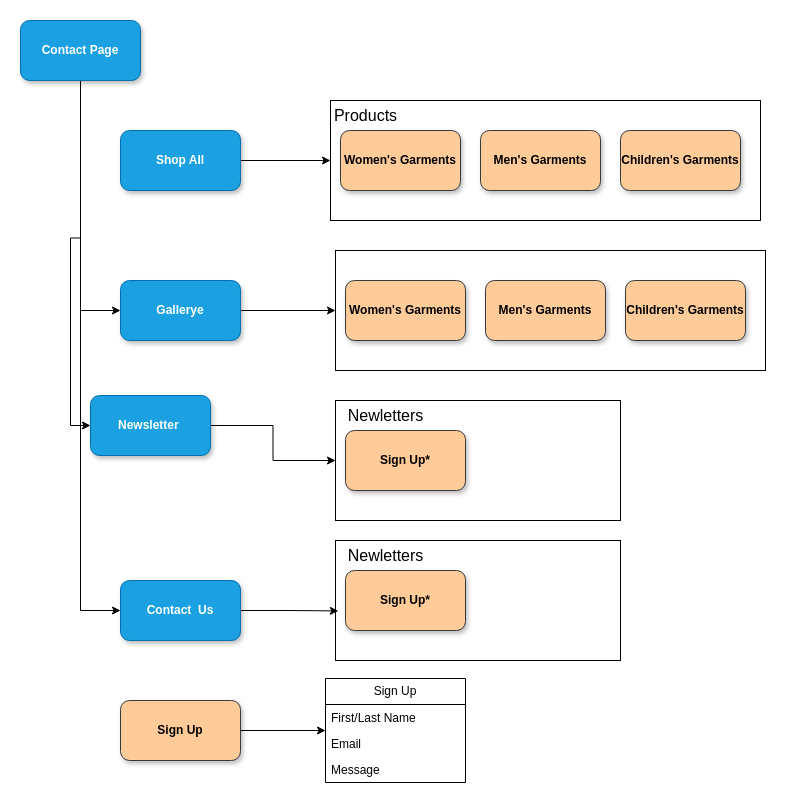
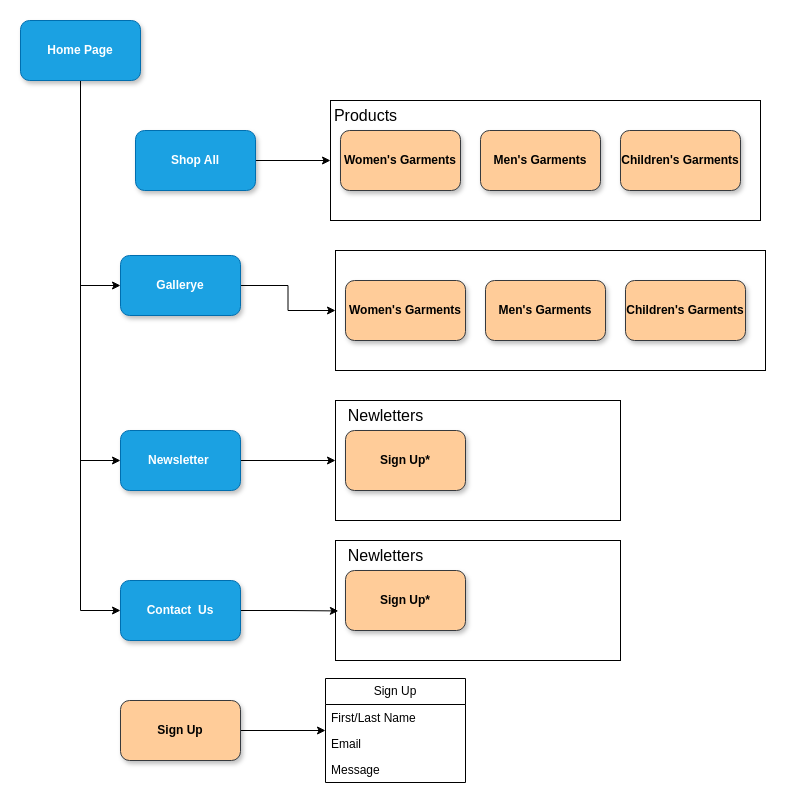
node "Contact Page": label "Contact Page" -> "Home Page"
node "Shop All": moved (181, 161) -> (196, 161)
node "Gallerye": moved (181, 311) -> (181, 286)
node "Newsletter": moved (151, 426) -> (181, 461)
